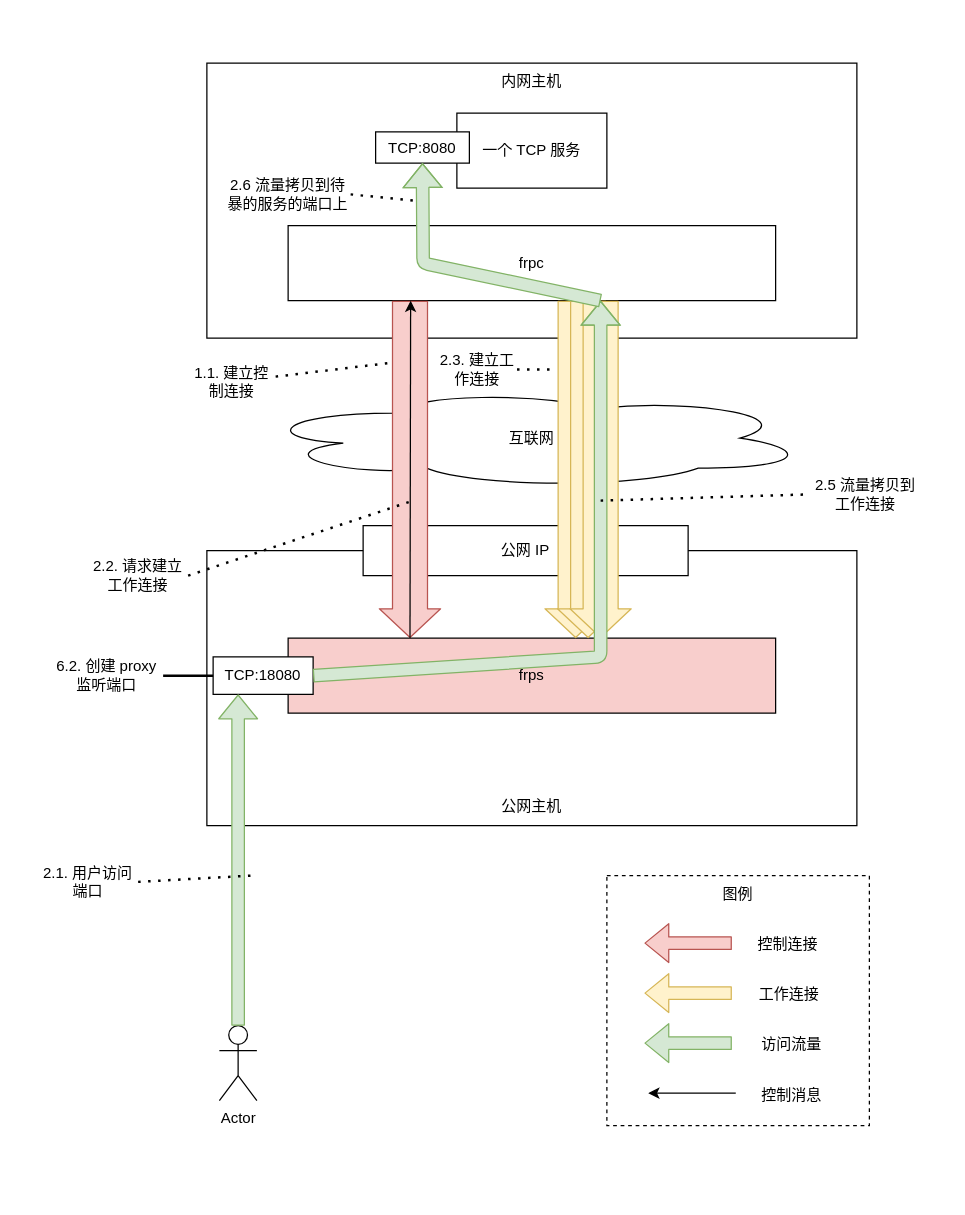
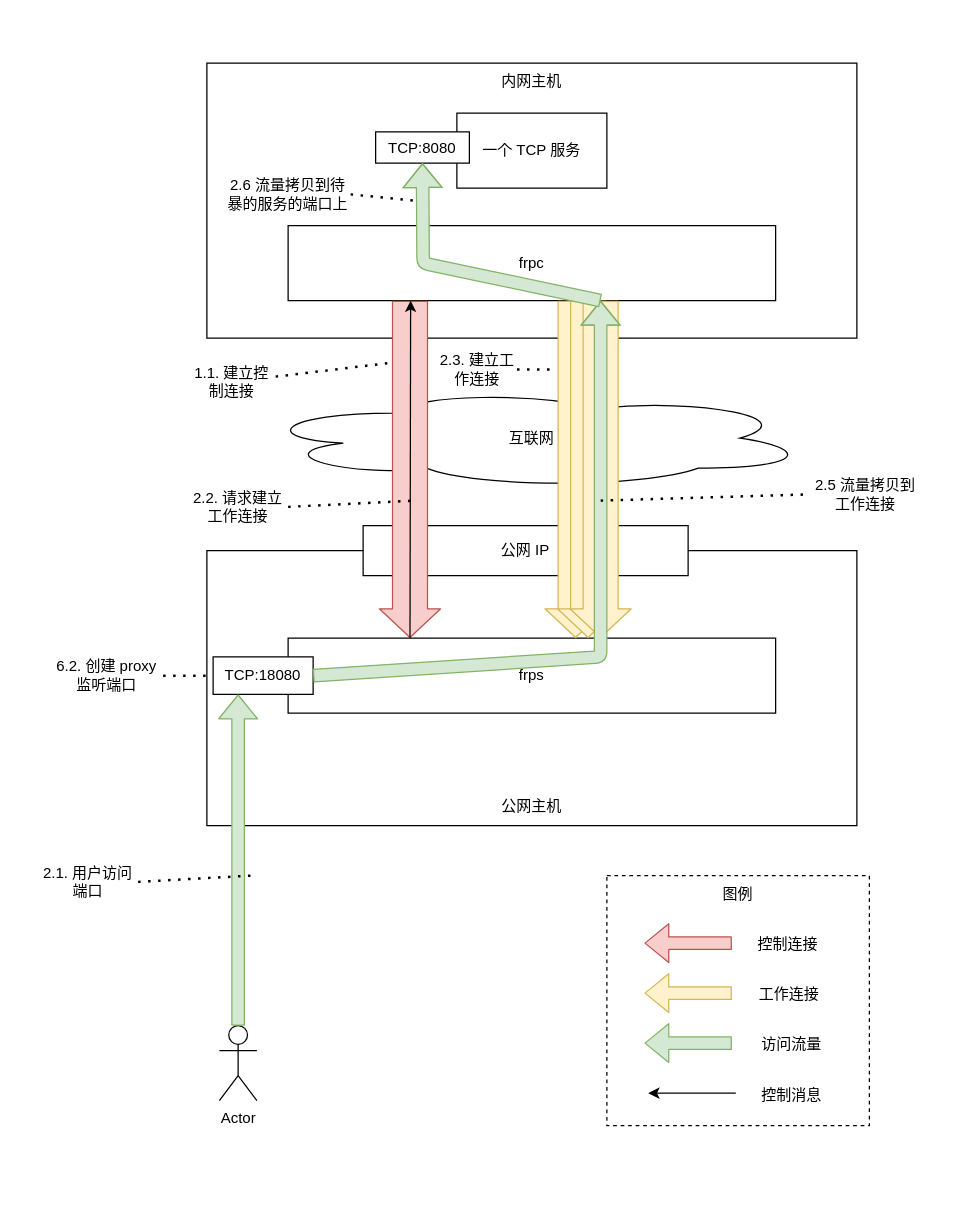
node "2.2. 请求建立工作连接": moved (138, 576) -> (238, 507)
edge "6.2. 创建 proxy 监听端口" -- "TCP:18080": style solid -> dashed
node "frps": fillcolor #f8cecc -> #ffffff
